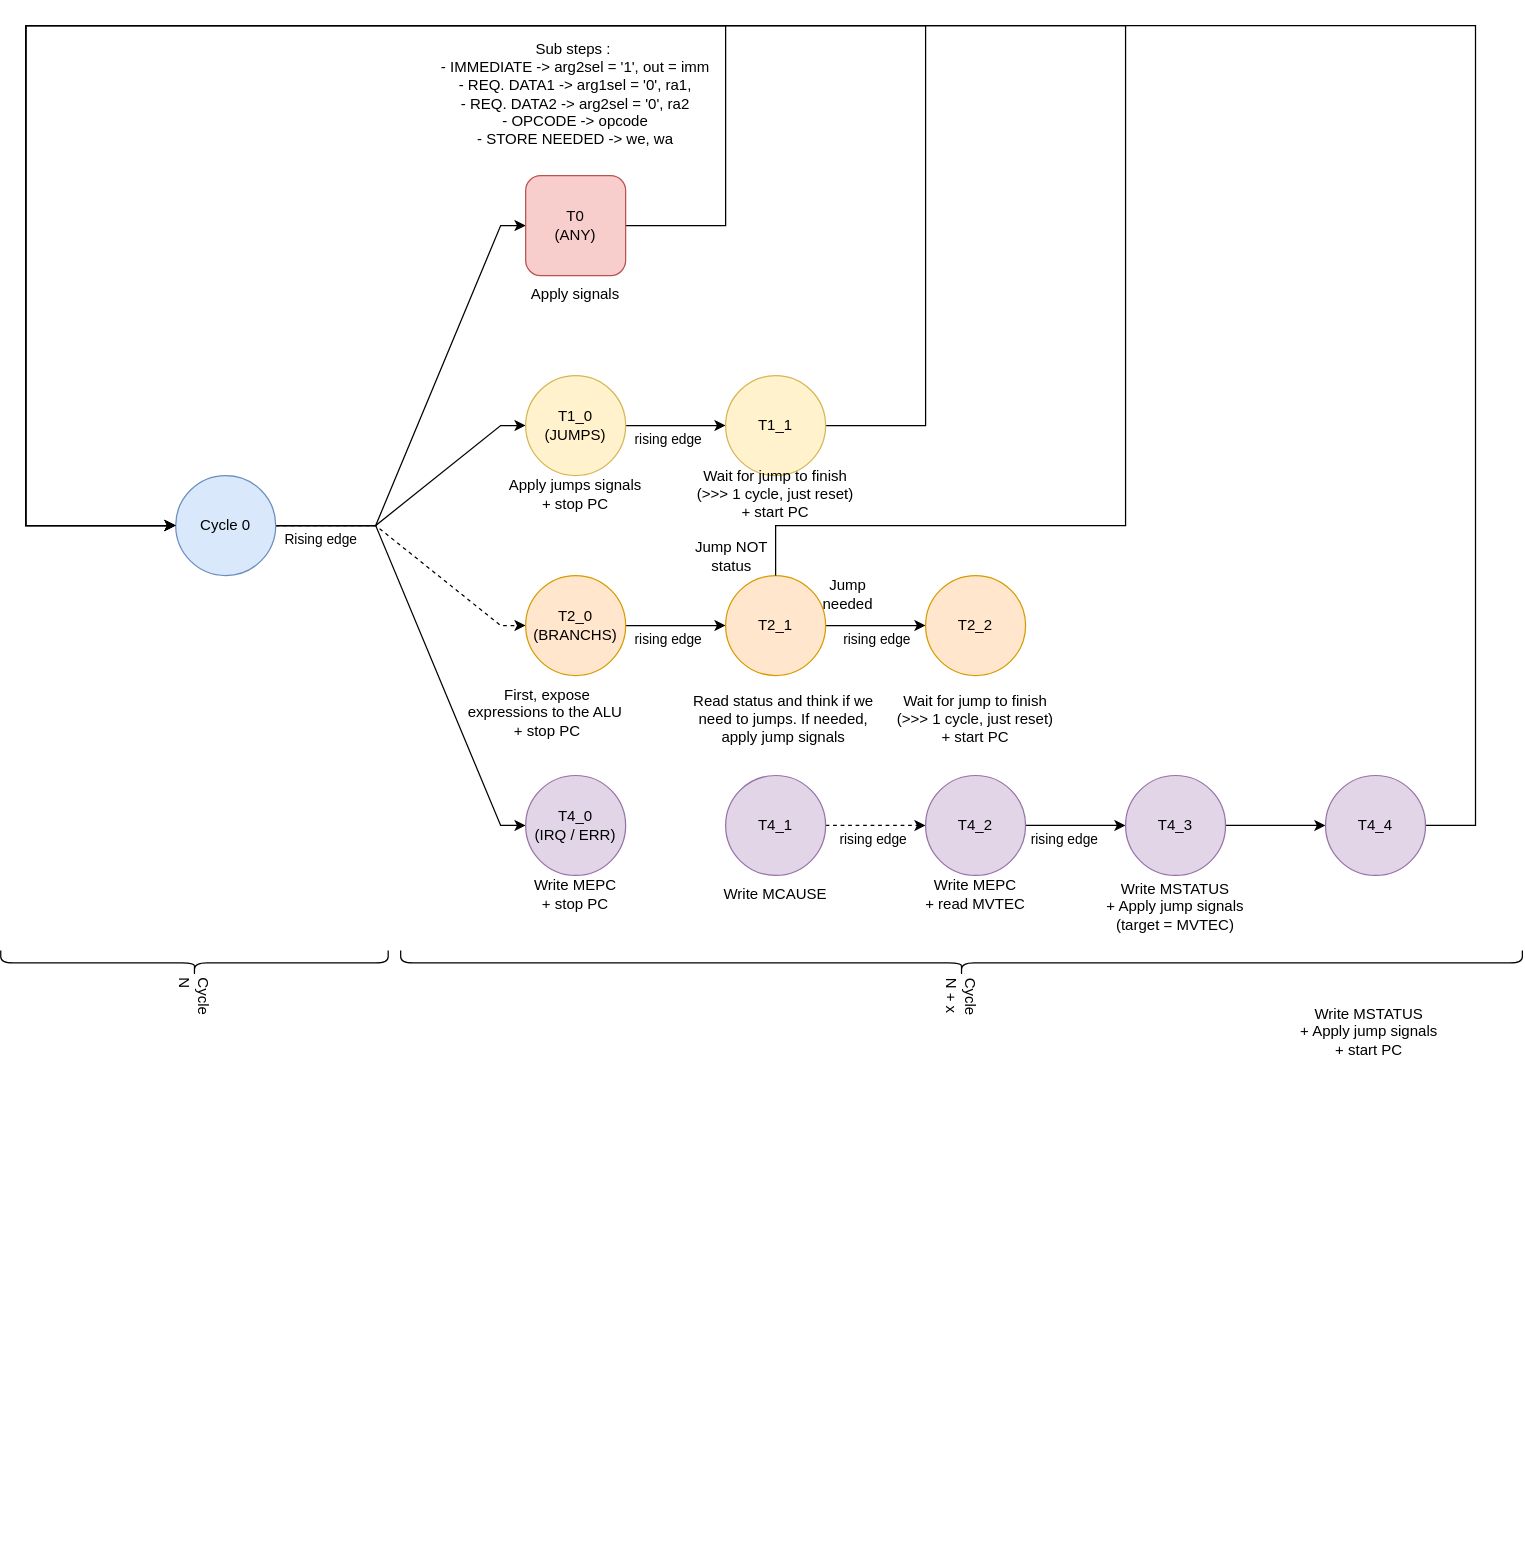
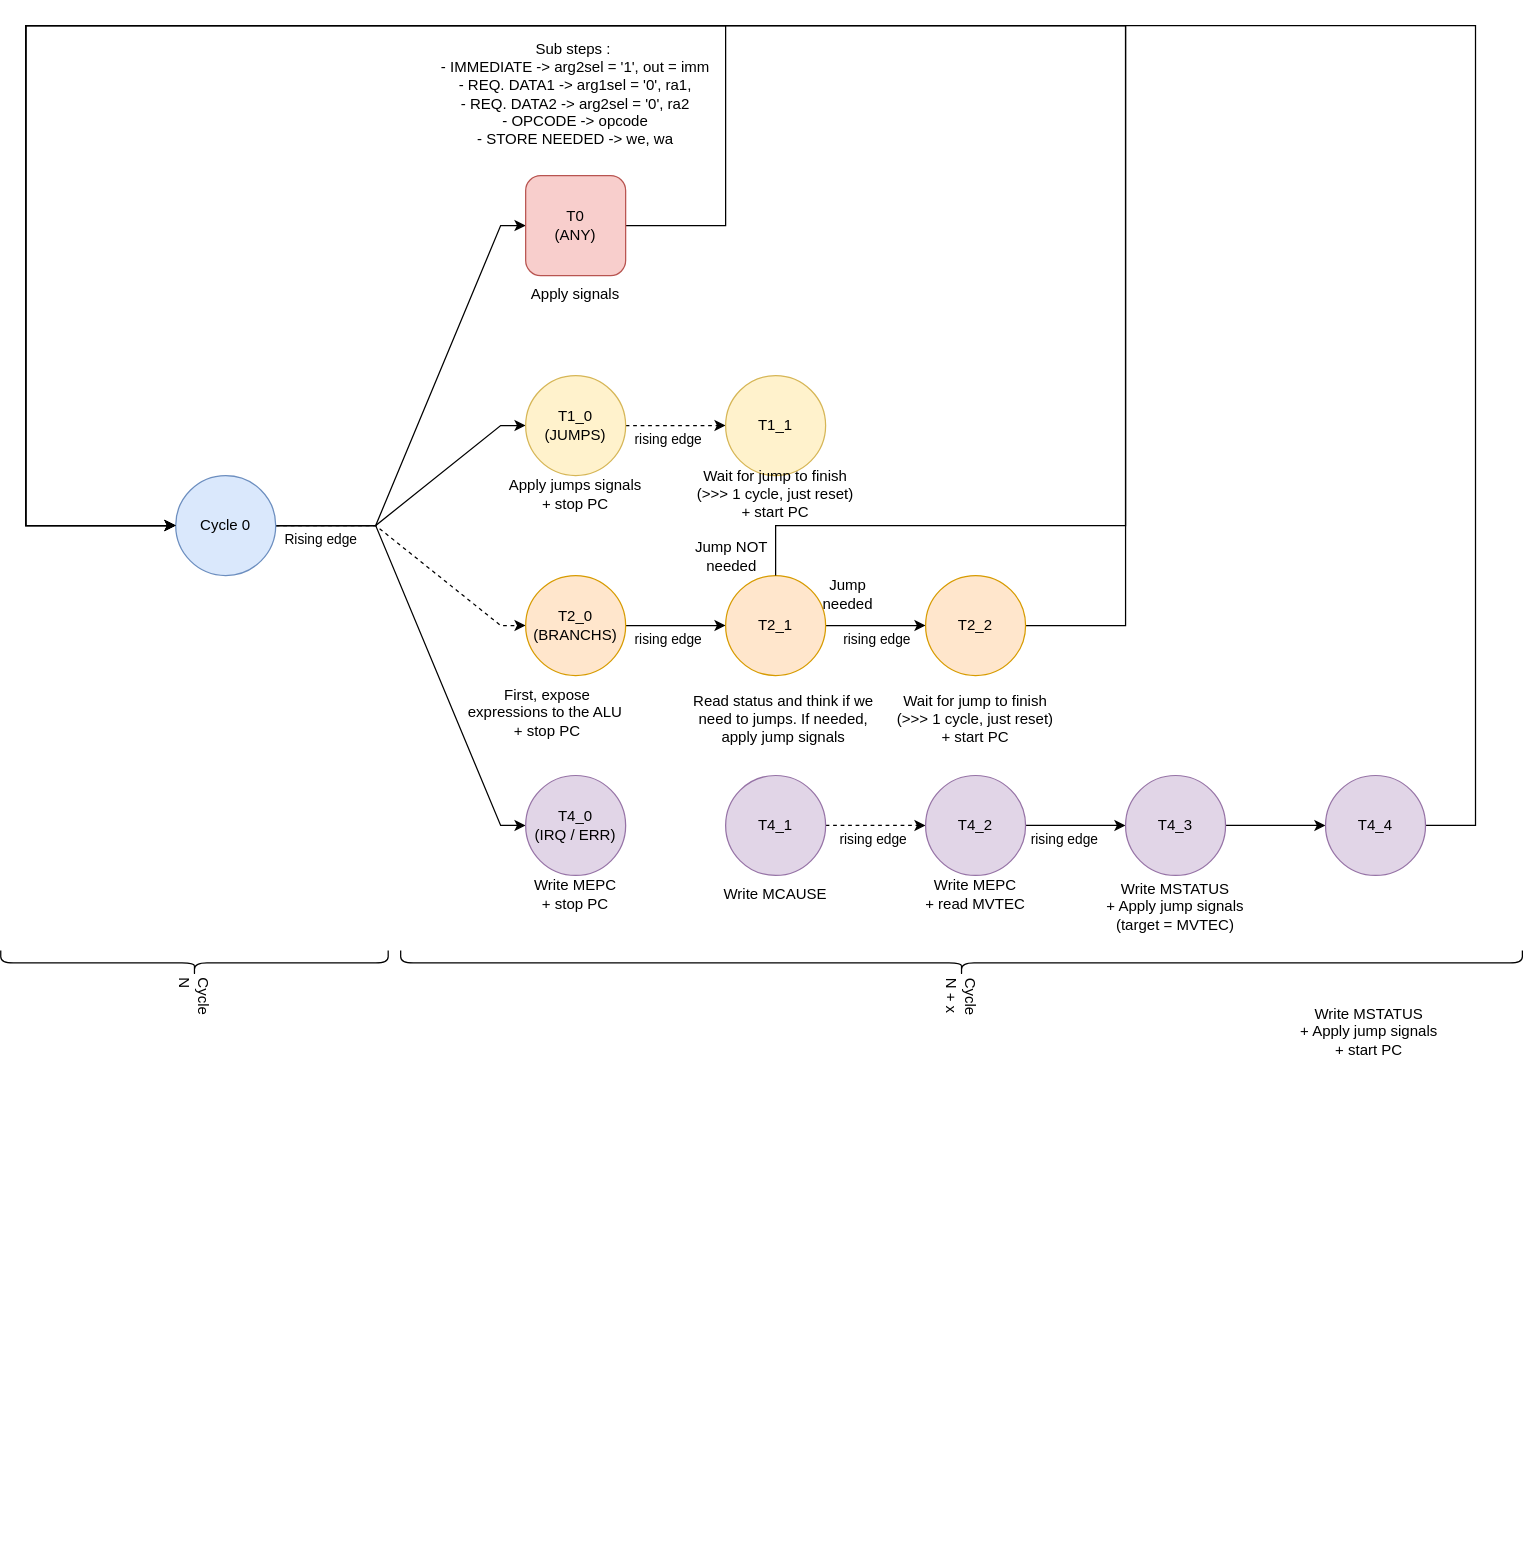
edge "T1_1" -> "Cycle 0": removed
edge "T1_0 (JUMPS)" -> "T1_1": style solid -> dashed
node "Jump NOT status": label "Jump NOT status" -> "Jump NOT needed"
edge "T2_2" -> "Cycle 0": added
